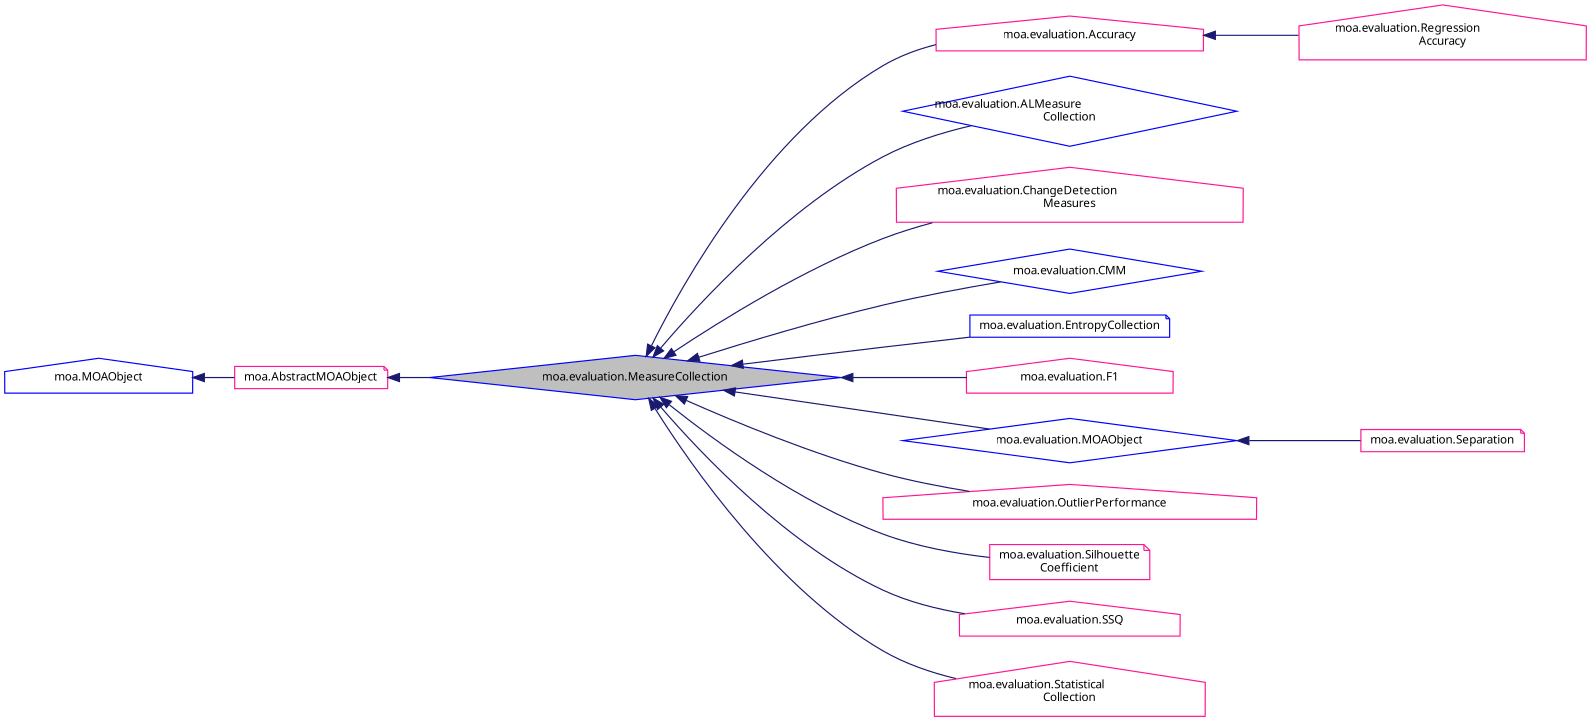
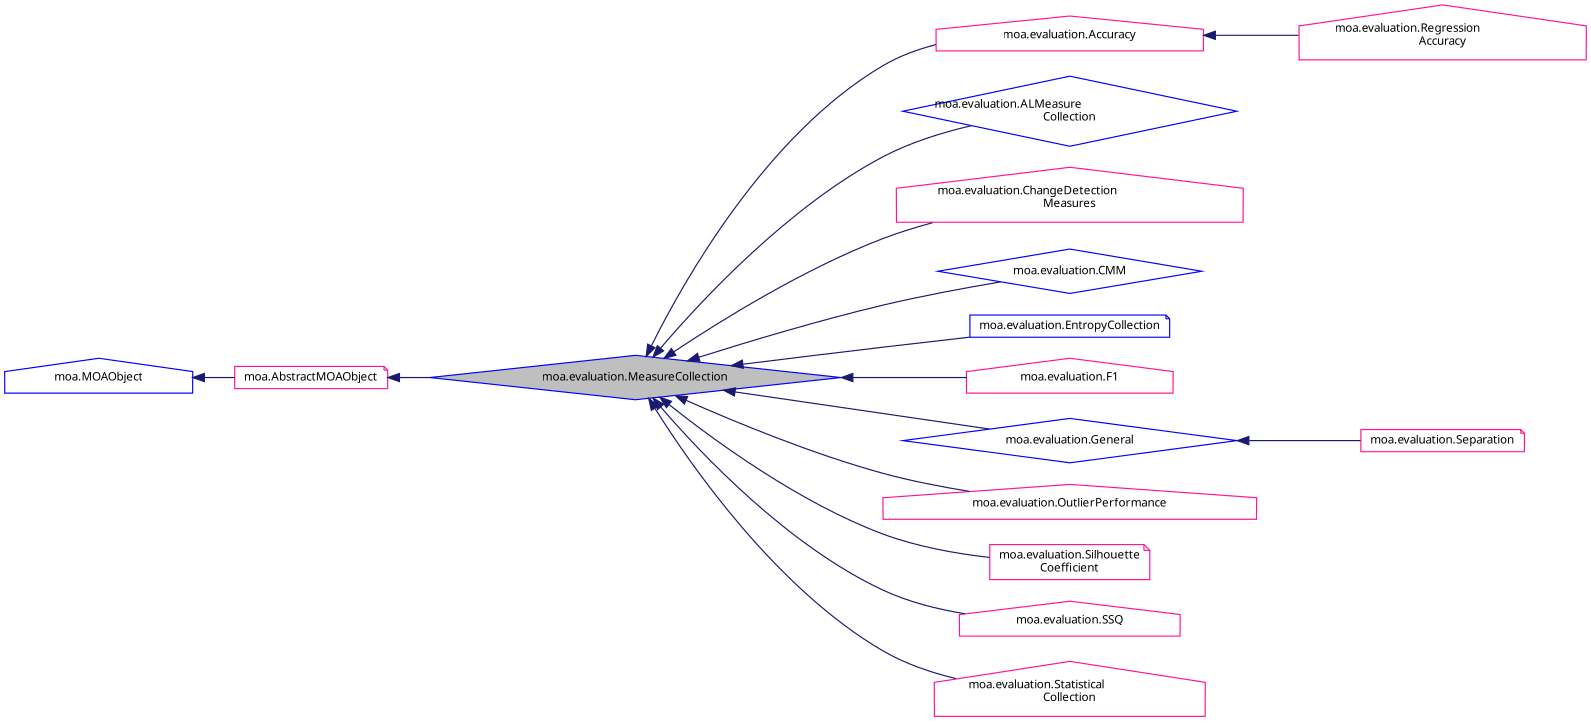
node "moa.evaluation.MOAObject": label "moa.evaluation.MOAObject" -> "moa.evaluation.General"
